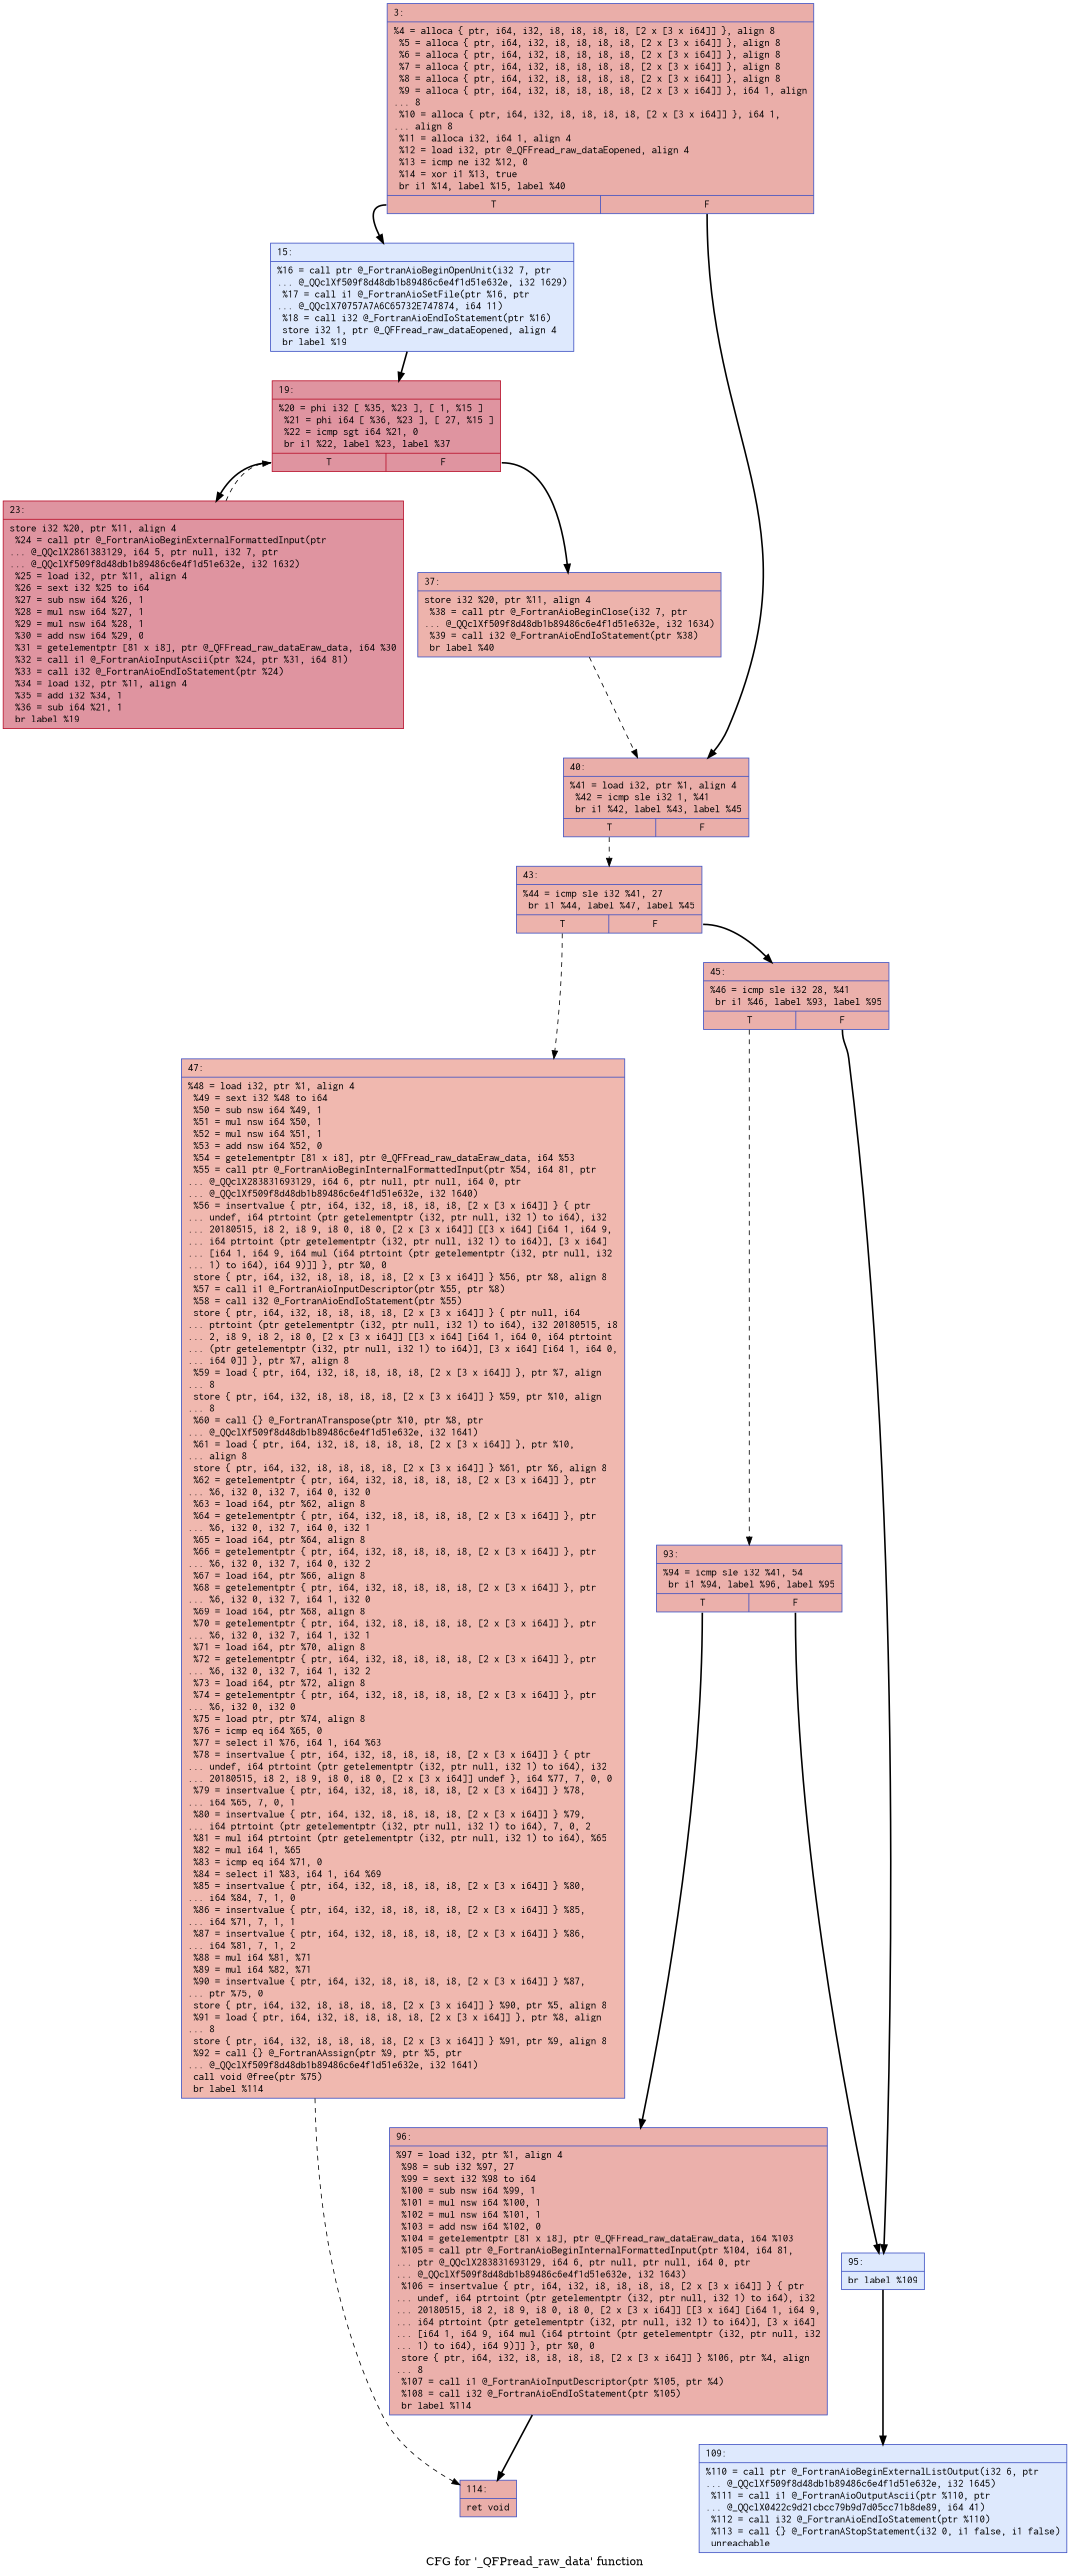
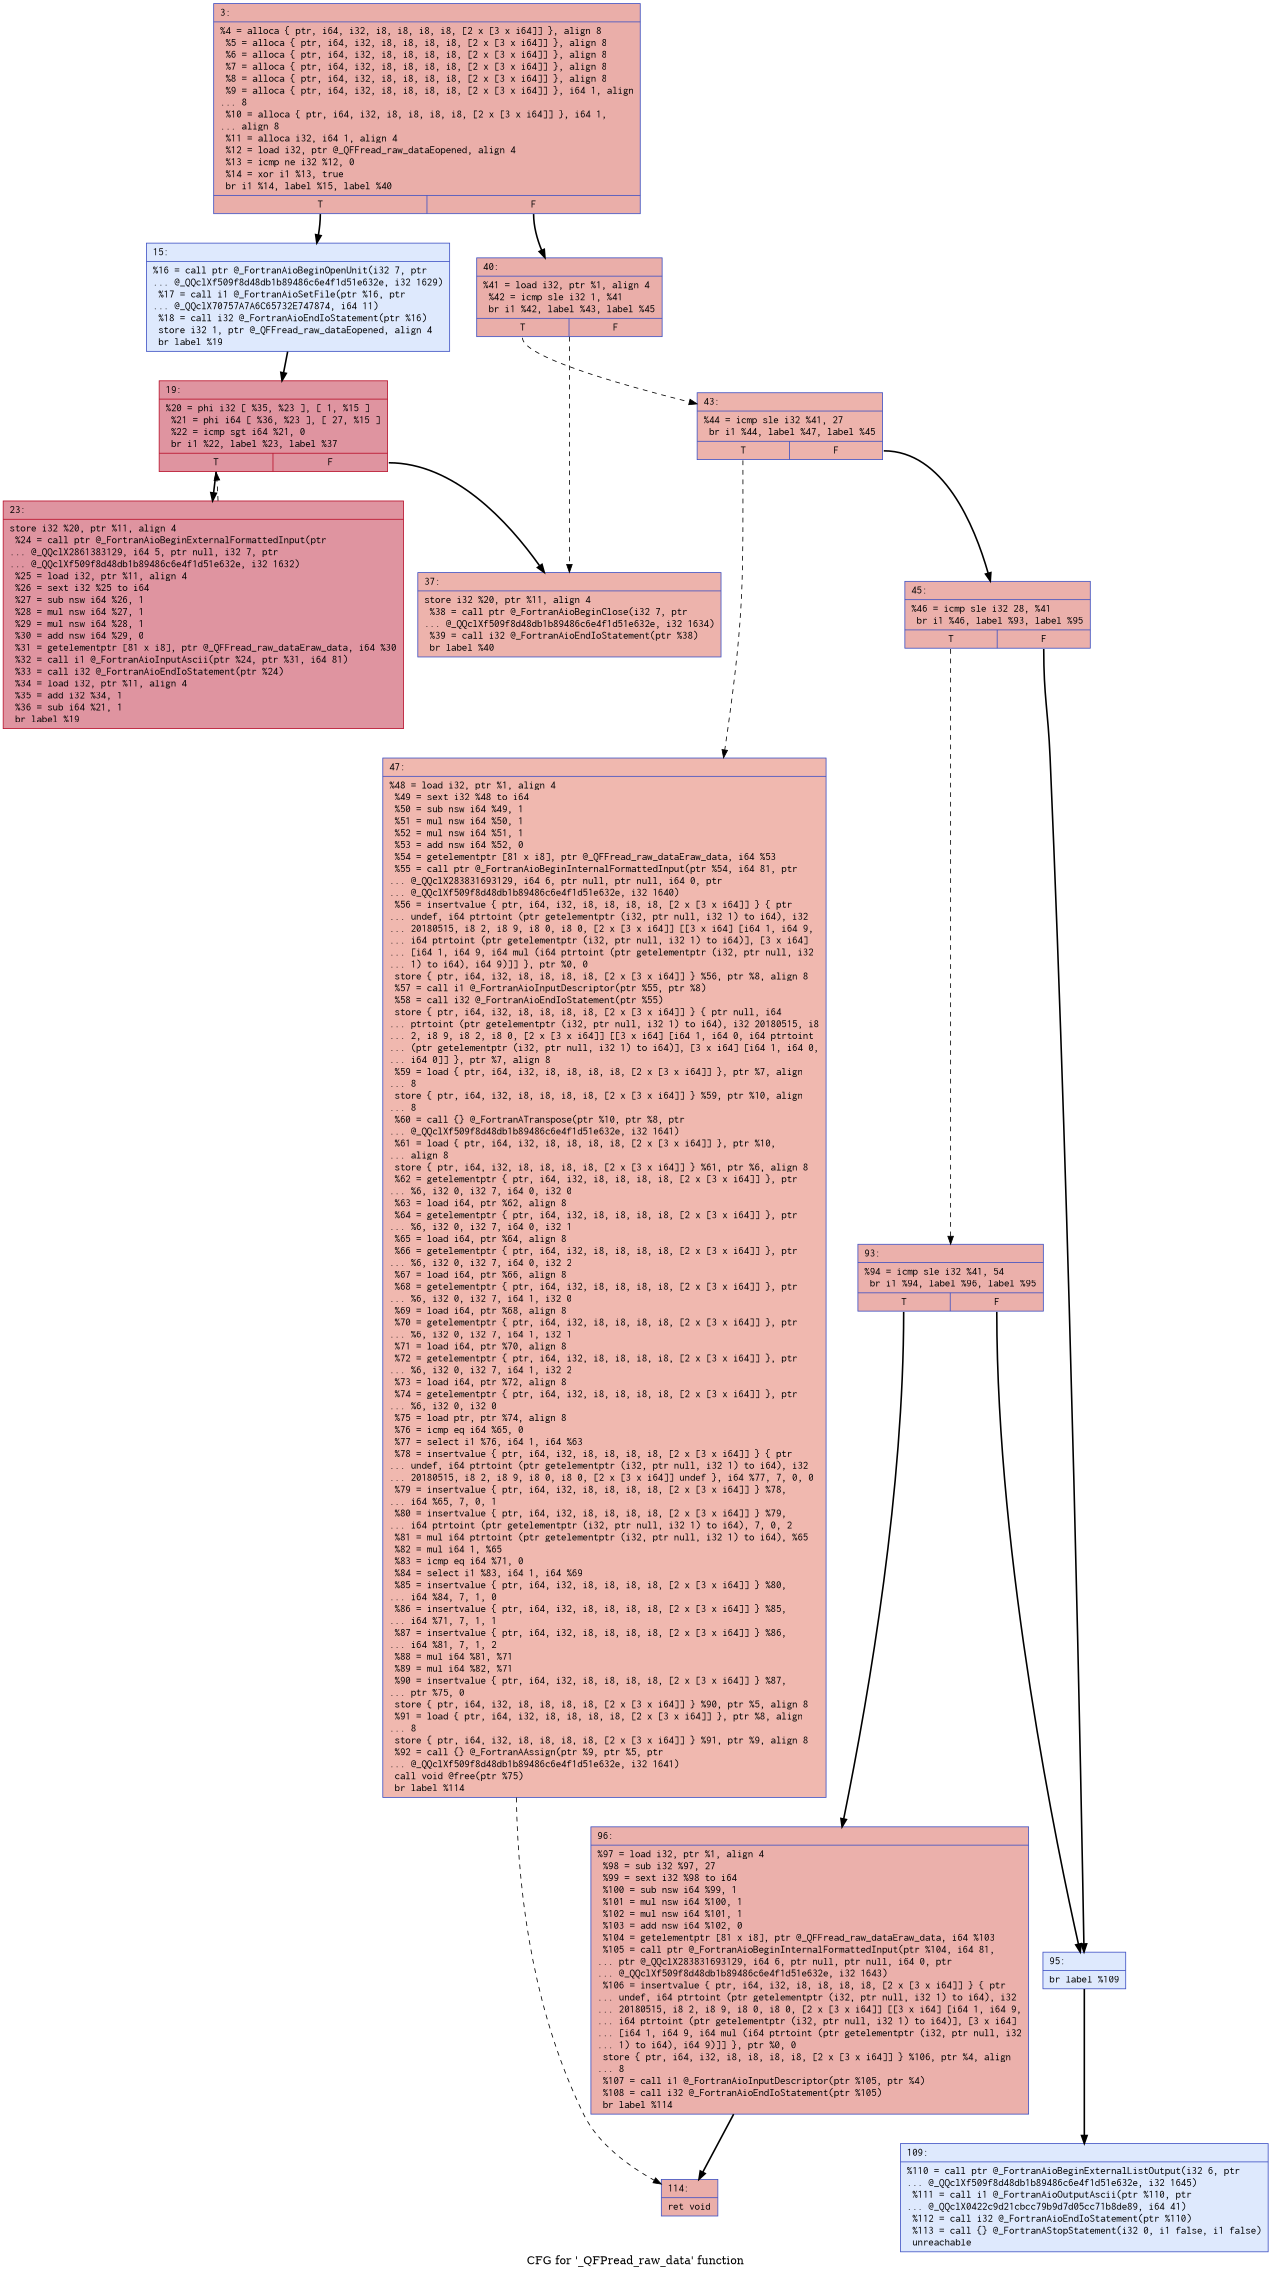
edge "37:" -> "40:": reversed
